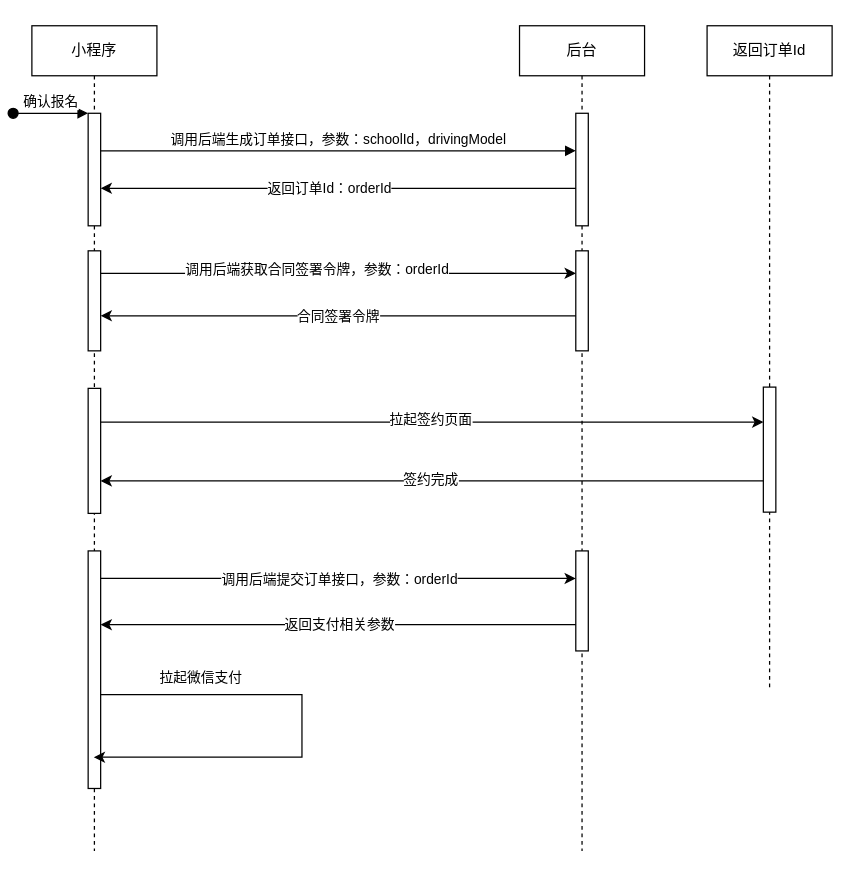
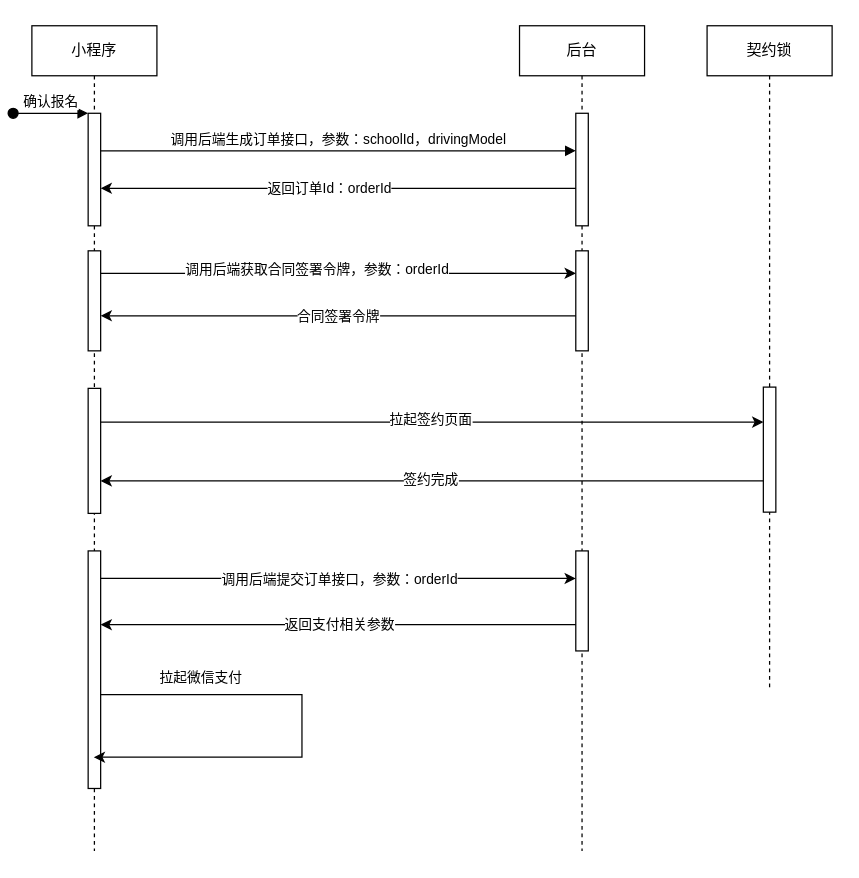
node "返回订单Id": label "返回订单Id" -> "契约锁"
